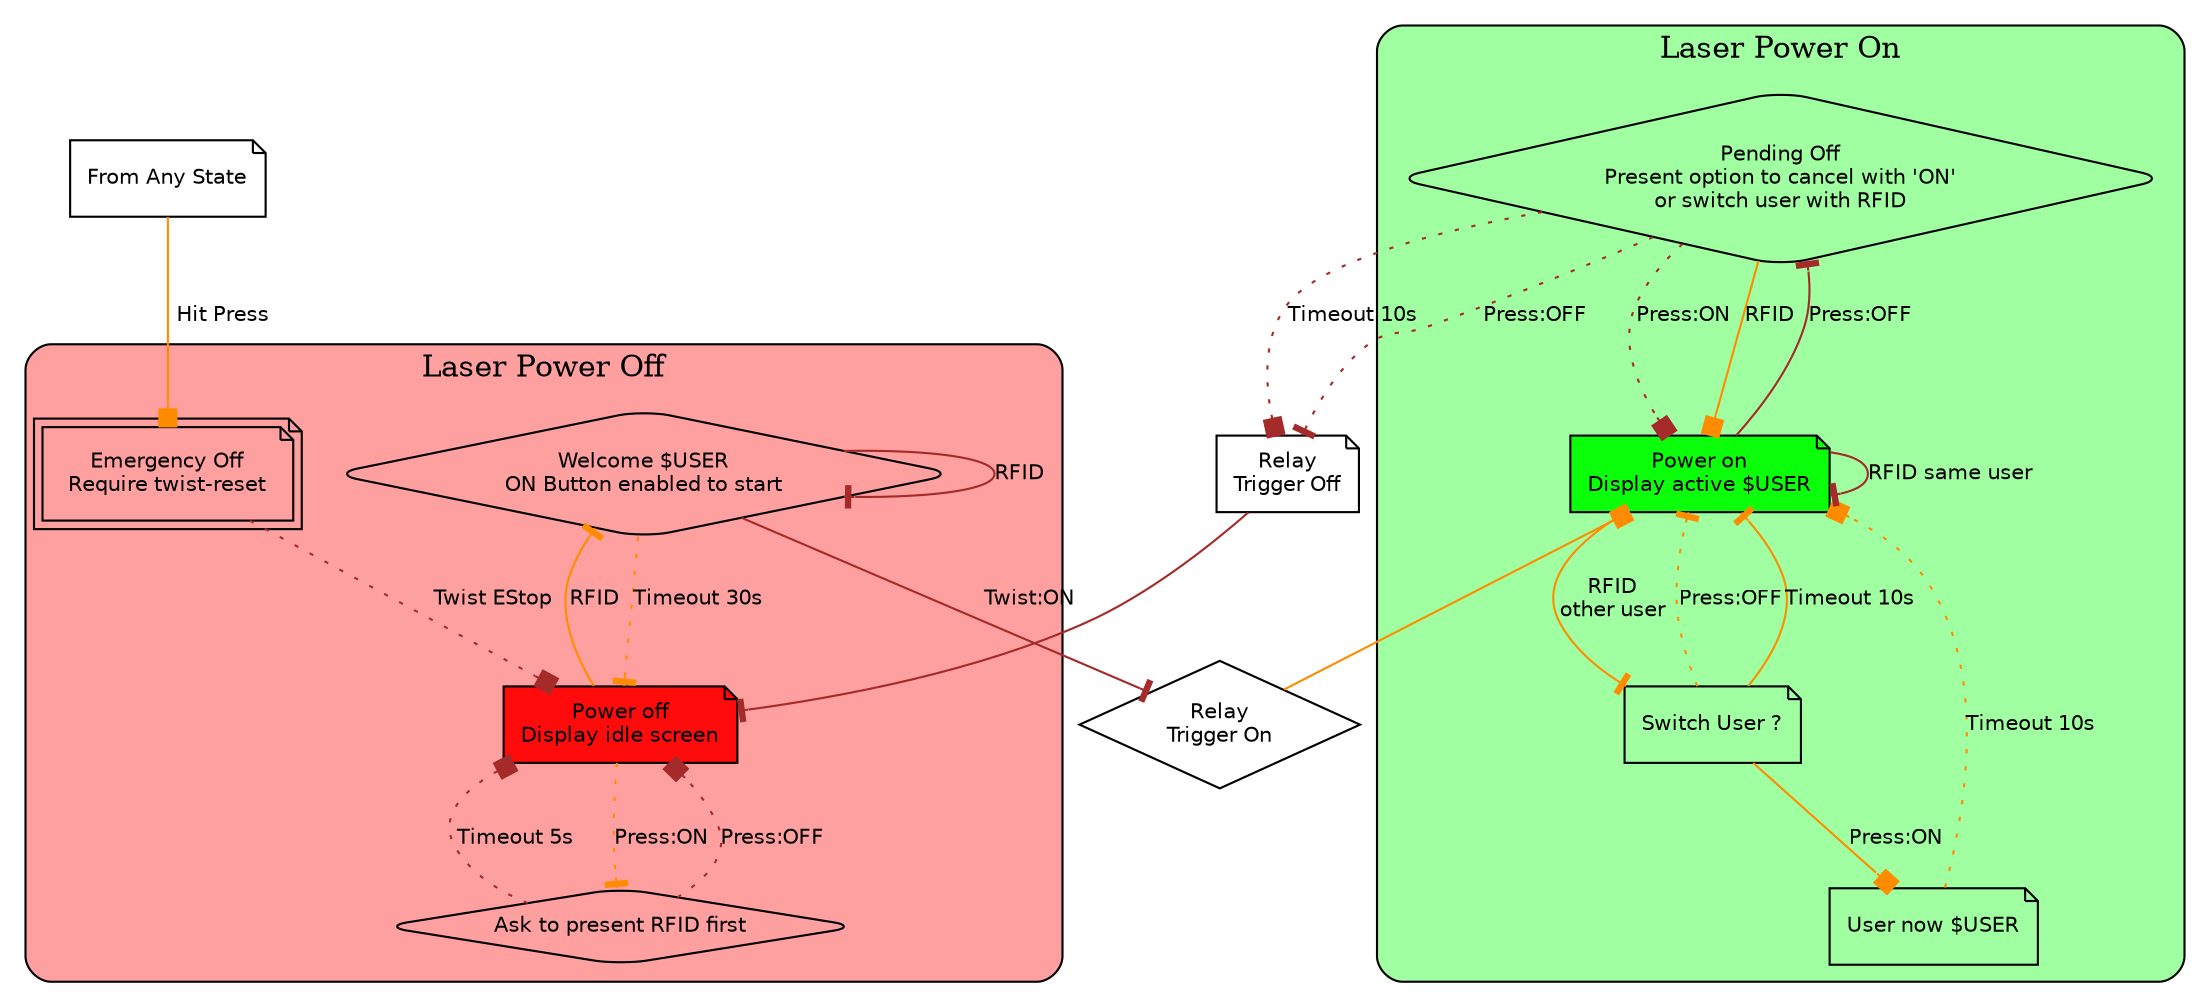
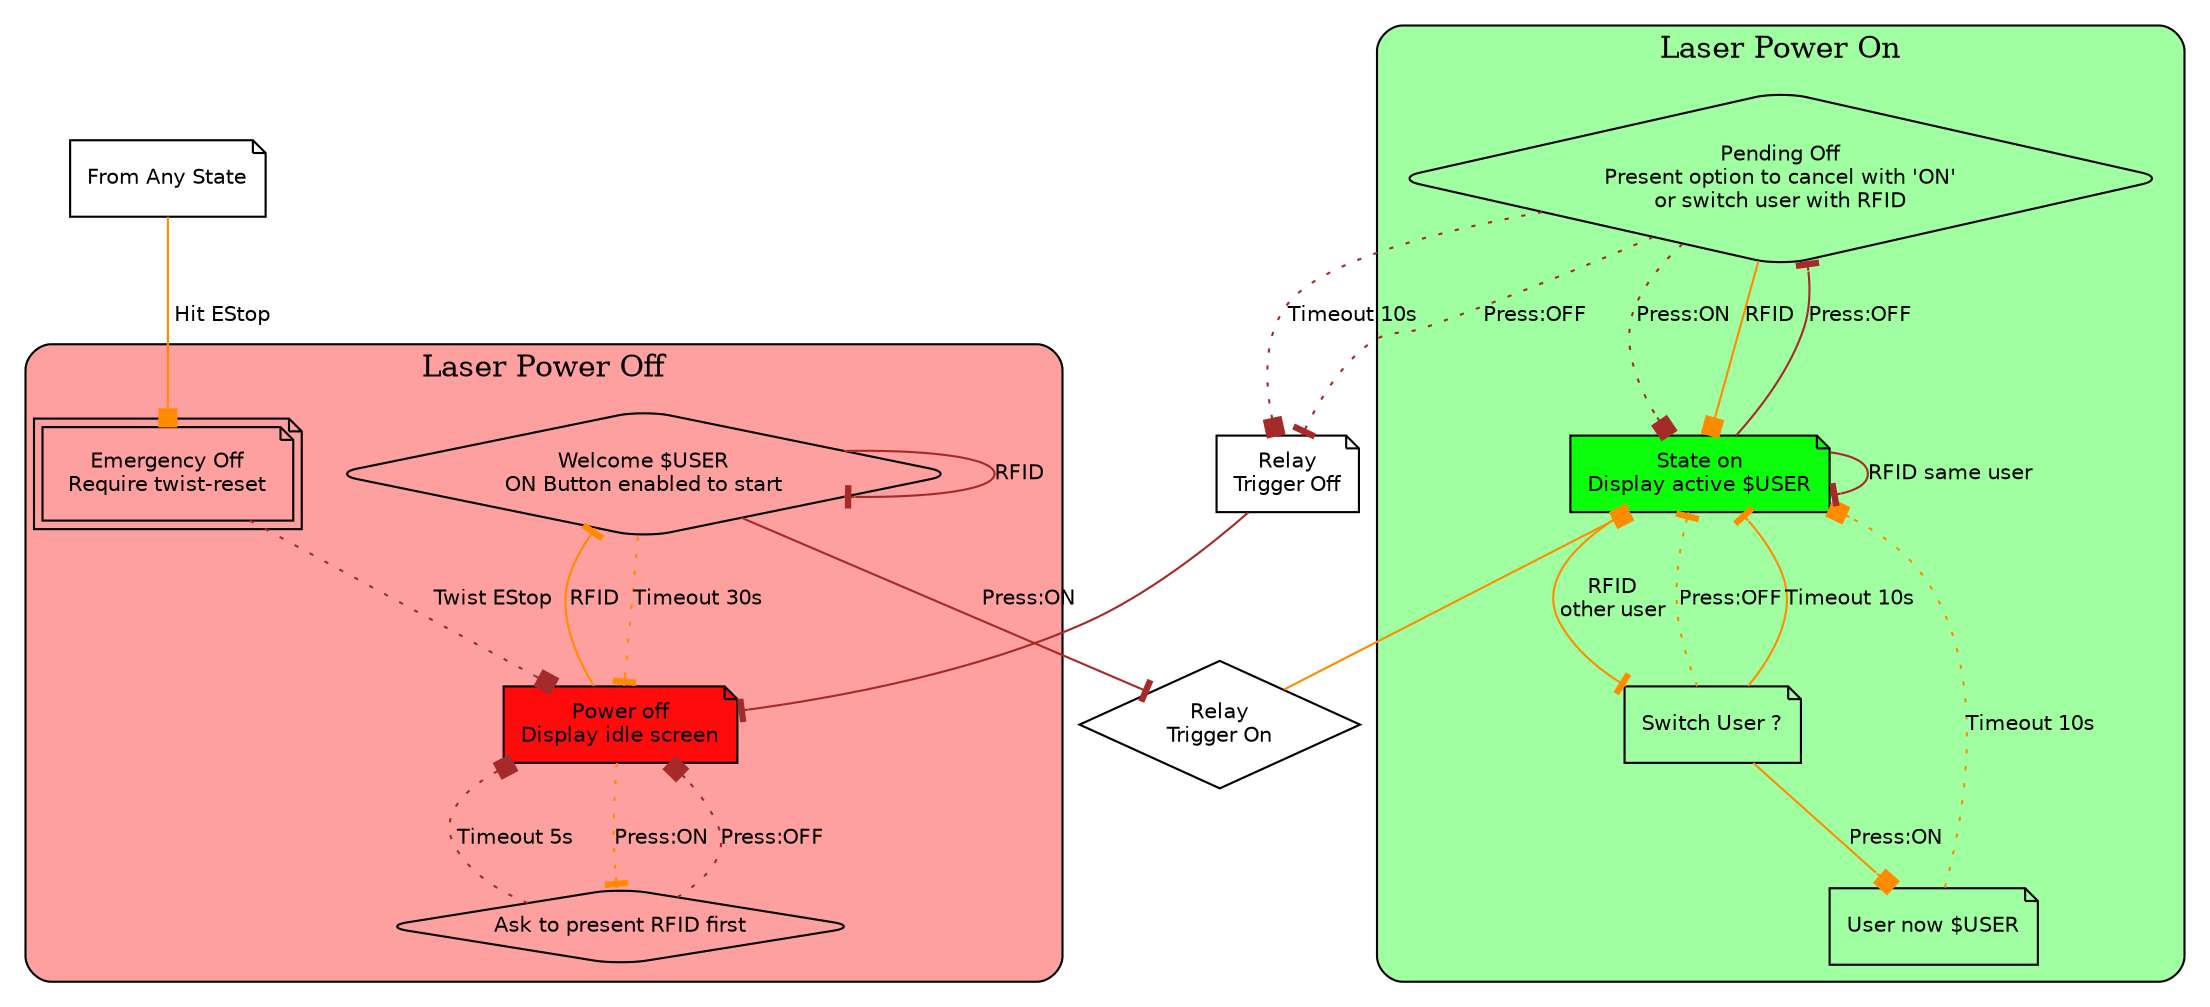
edge "From Any State" -> "Emergency Off Require twist-reset": label " Hit Press" -> " Hit EStop"
node "Power on Display active $USER": label "Power on Display active $USER" -> "State on Display active $USER"
edge "Welcome $USER ON Button enabled to start" -> "Relay Trigger On": label "Twist:ON" -> "Press:ON"
